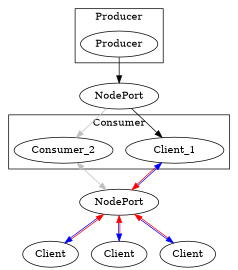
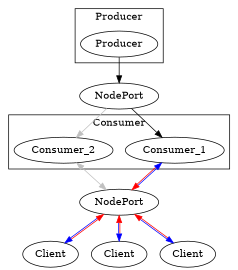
node "Client_1": label "Client_1" -> "Consumer_1"
